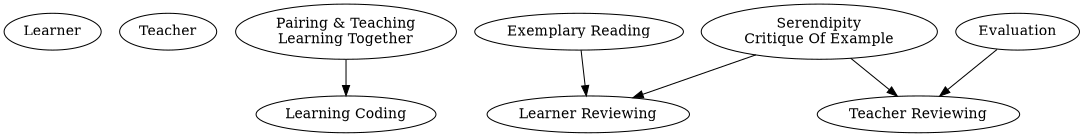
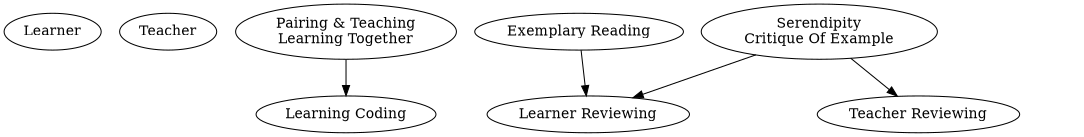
node "Evaluation": removed
